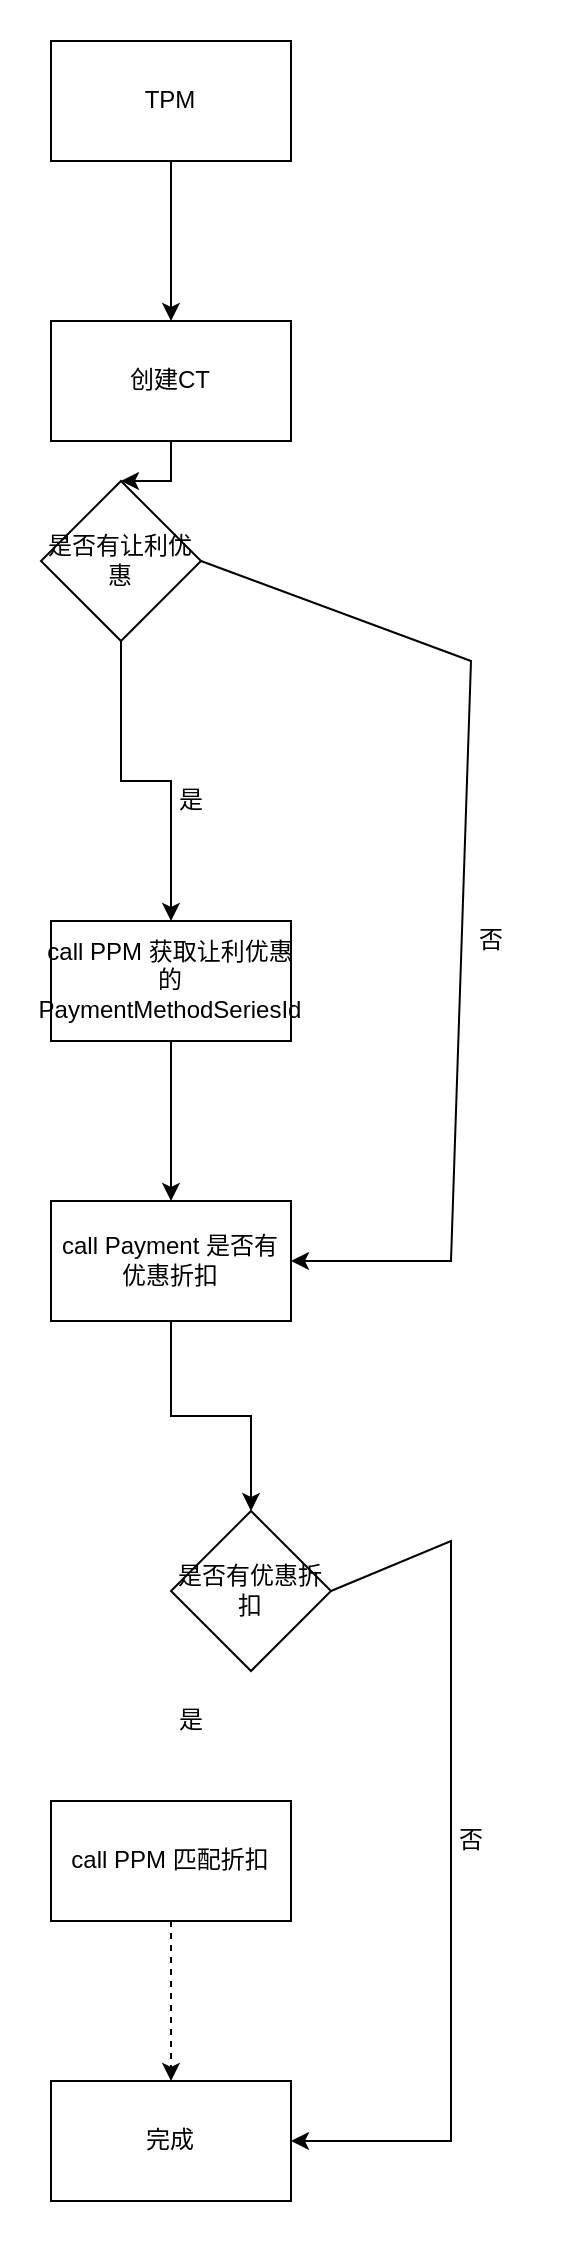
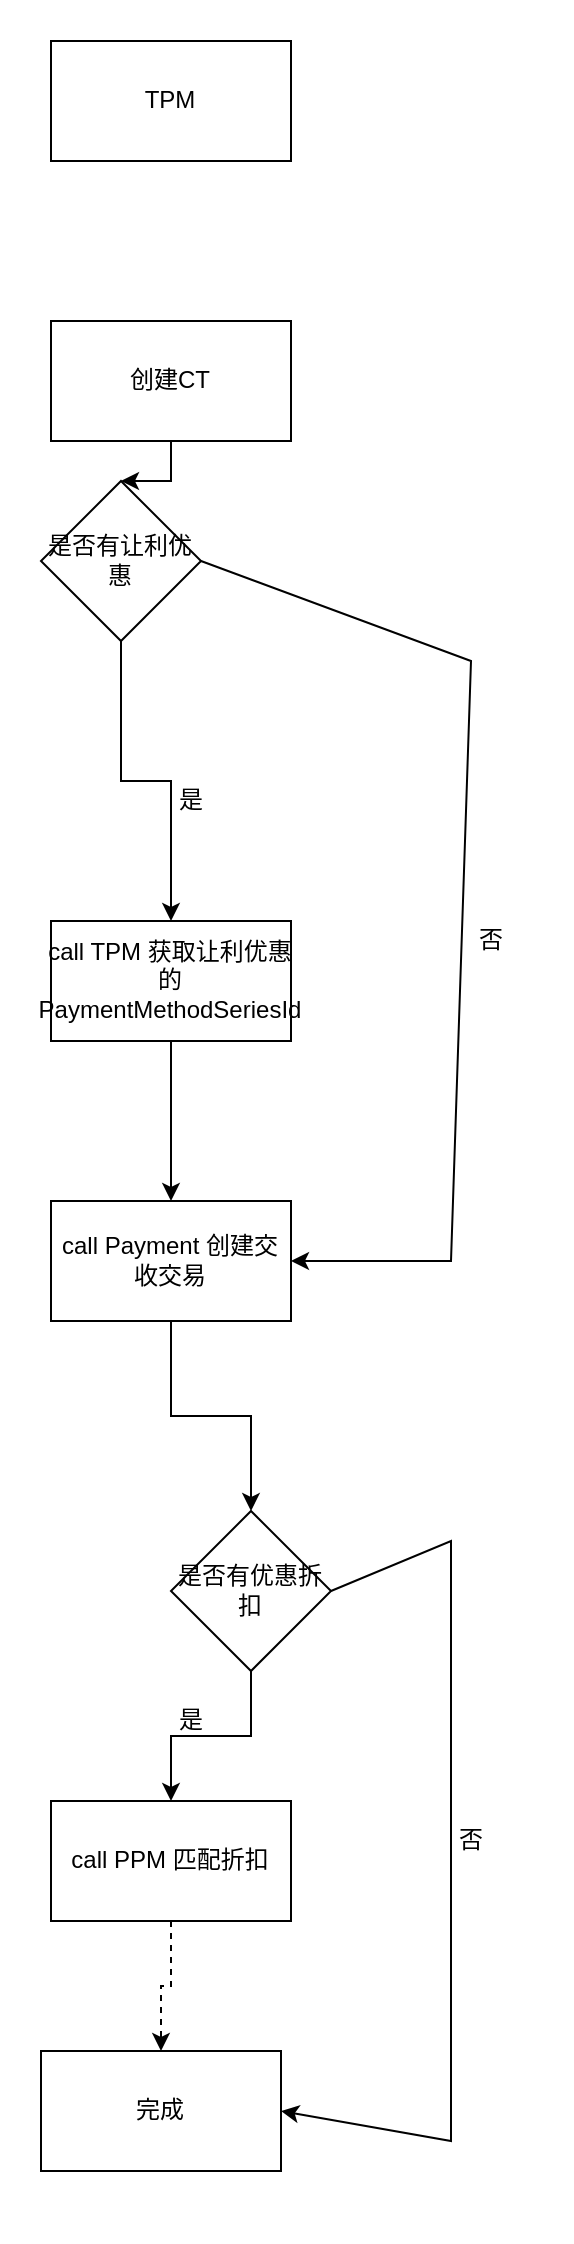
edge "TPM" -> "创建CT": removed
node "call PPM 获取让利优惠的PaymentMethodSeriesId": label "call PPM 获取让利优惠的PaymentMethodSeriesId" -> "call TPM 获取让利优惠的PaymentMethodSeriesId"
node "call Payment 是否有优惠折扣": label "call Payment 是否有优惠折扣" -> "call Payment 创建交收交易"
edge "是否有优惠折扣" -> "call PPM 匹配折扣": added
node "完成": moved (171, 2141) -> (161, 2111)
